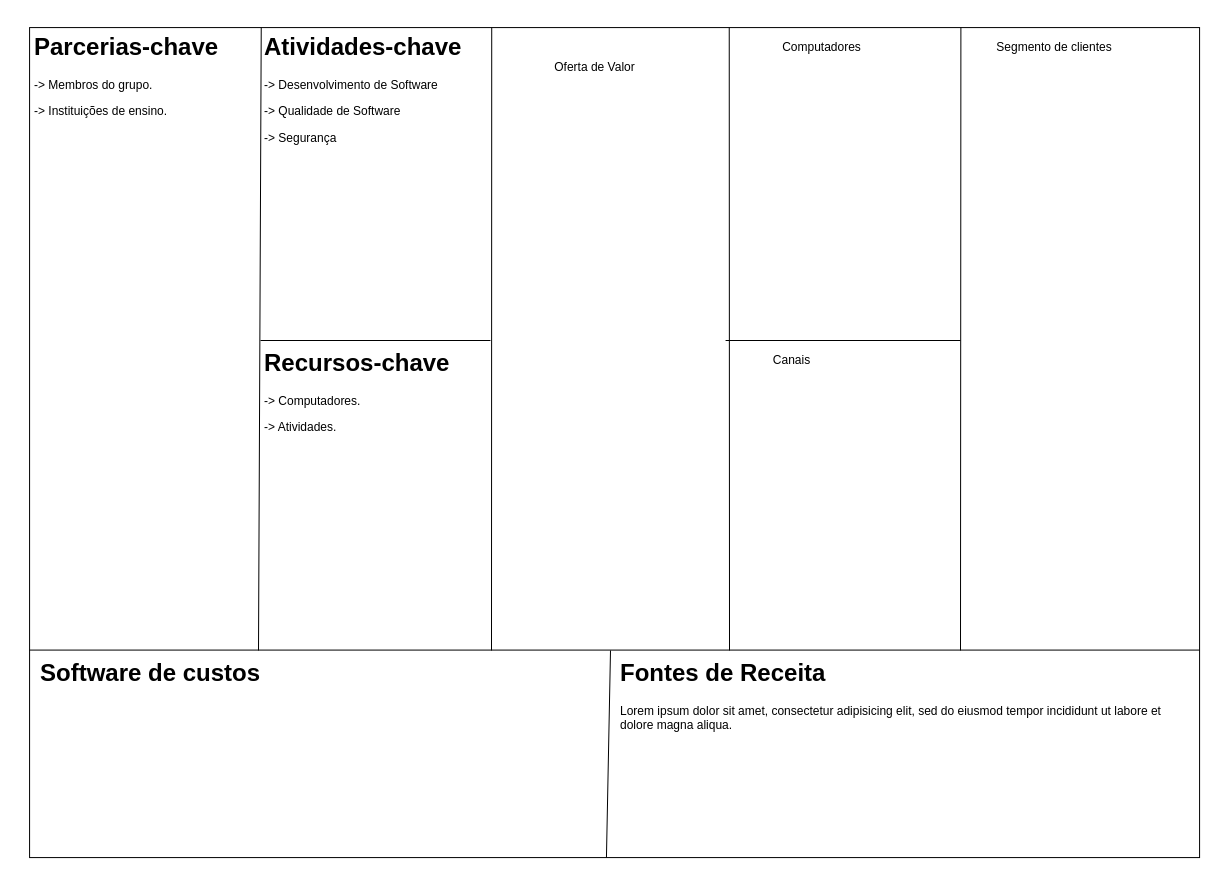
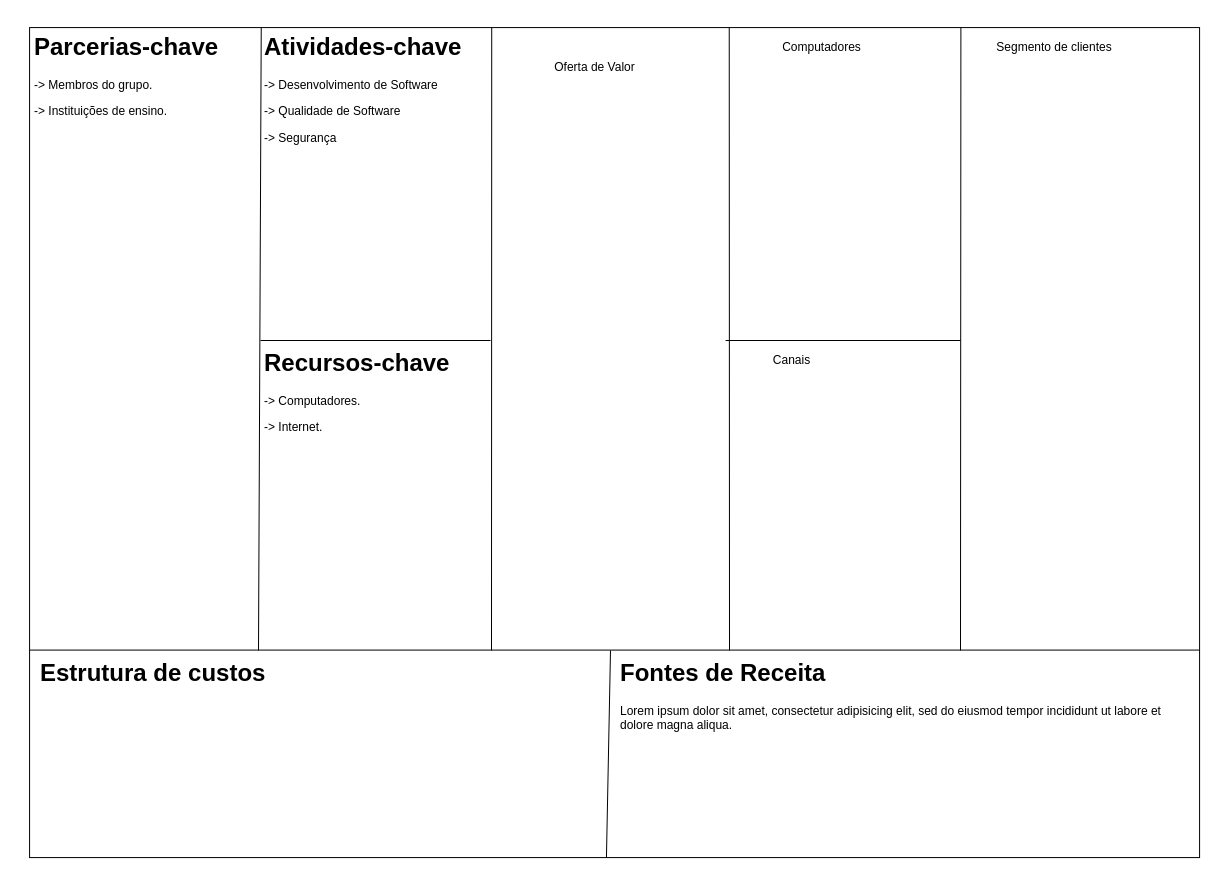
node "Recursos-chave-> Computadores. -> Atividades.": label "Recursos-chave-> Computadores. -> Atividades." -> "Recursos-chave-> Computadores. -> Internet."
node "Software de custos": label "Software de custos" -> "Estrutura de custos"
